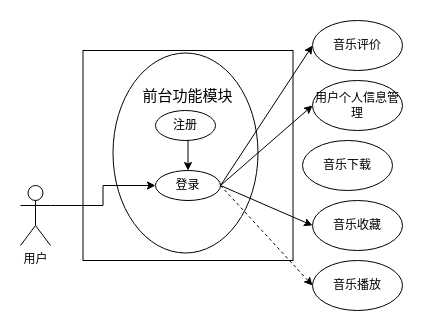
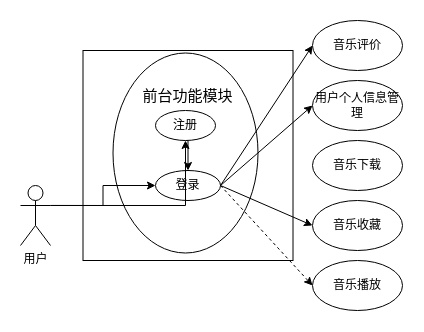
node "音乐下载": moved (348, 166) -> (358, 166)
edge "用户" -> "注册": added
